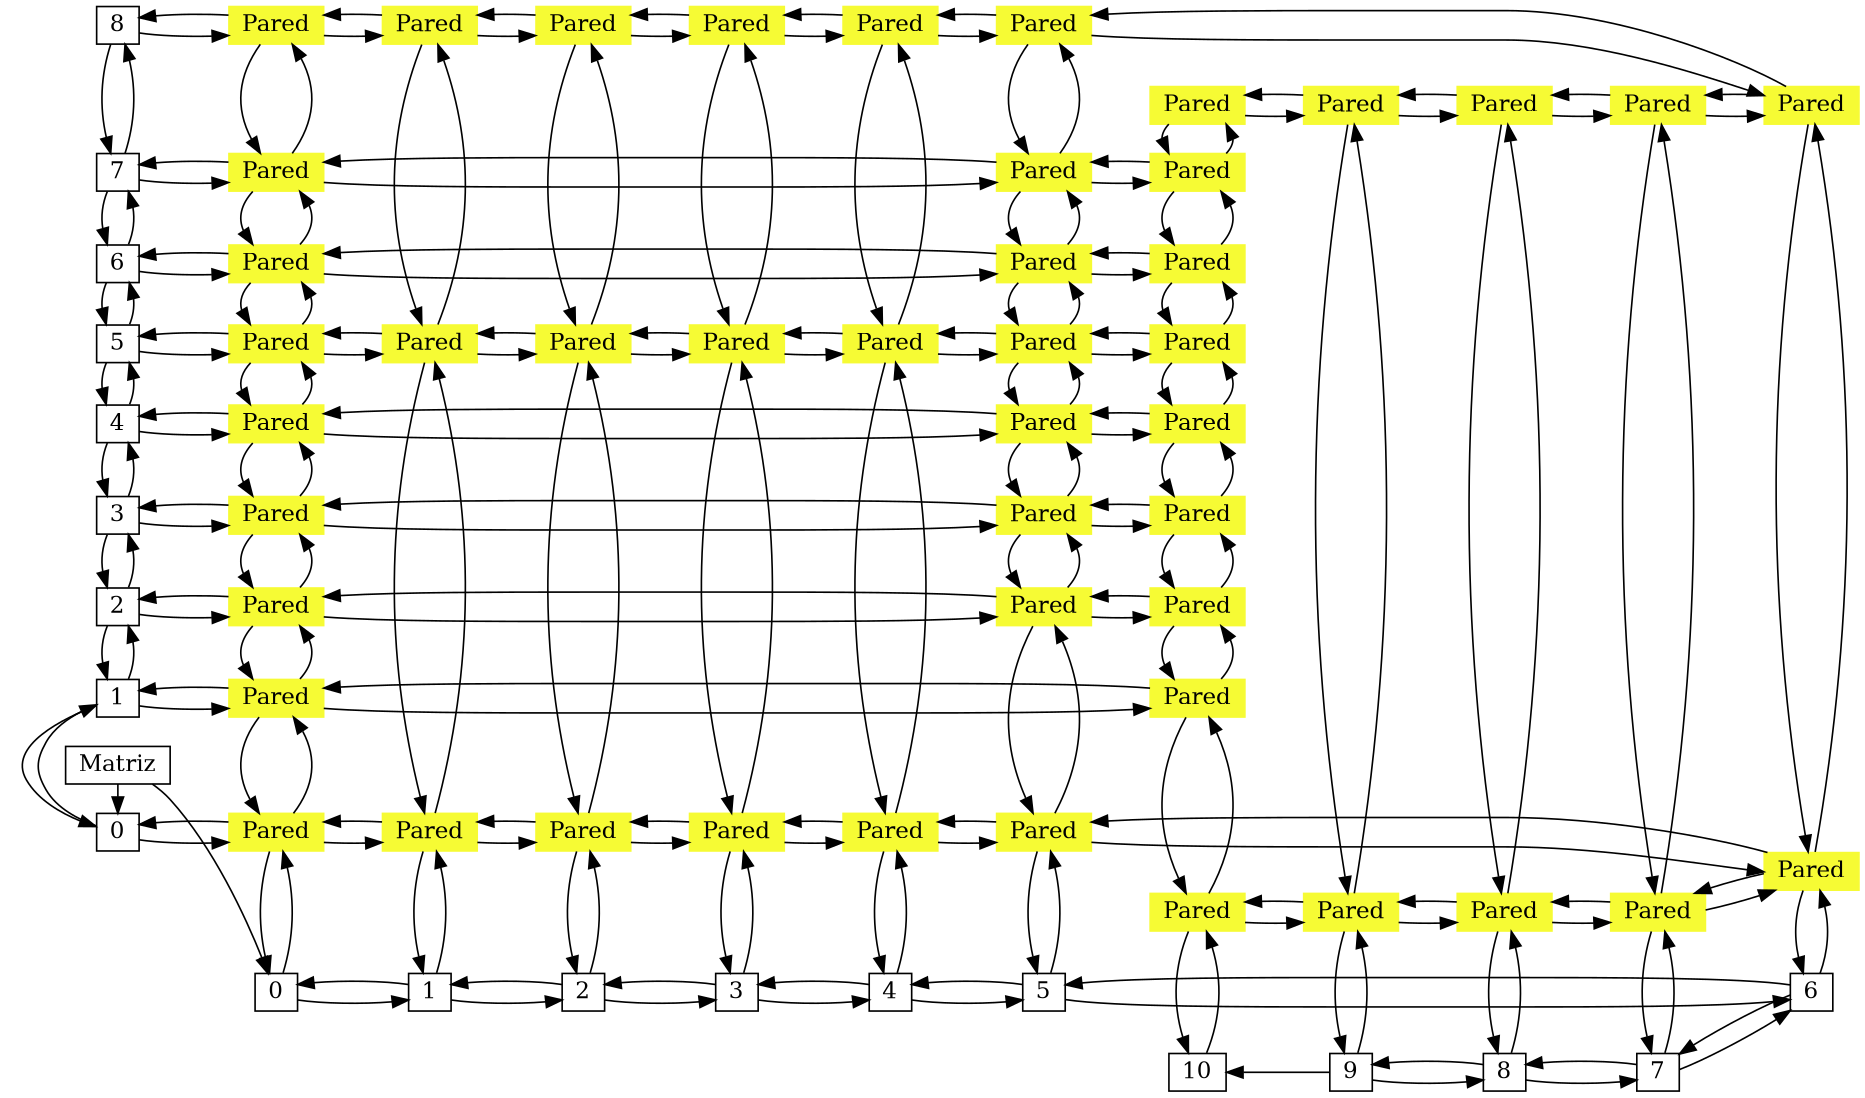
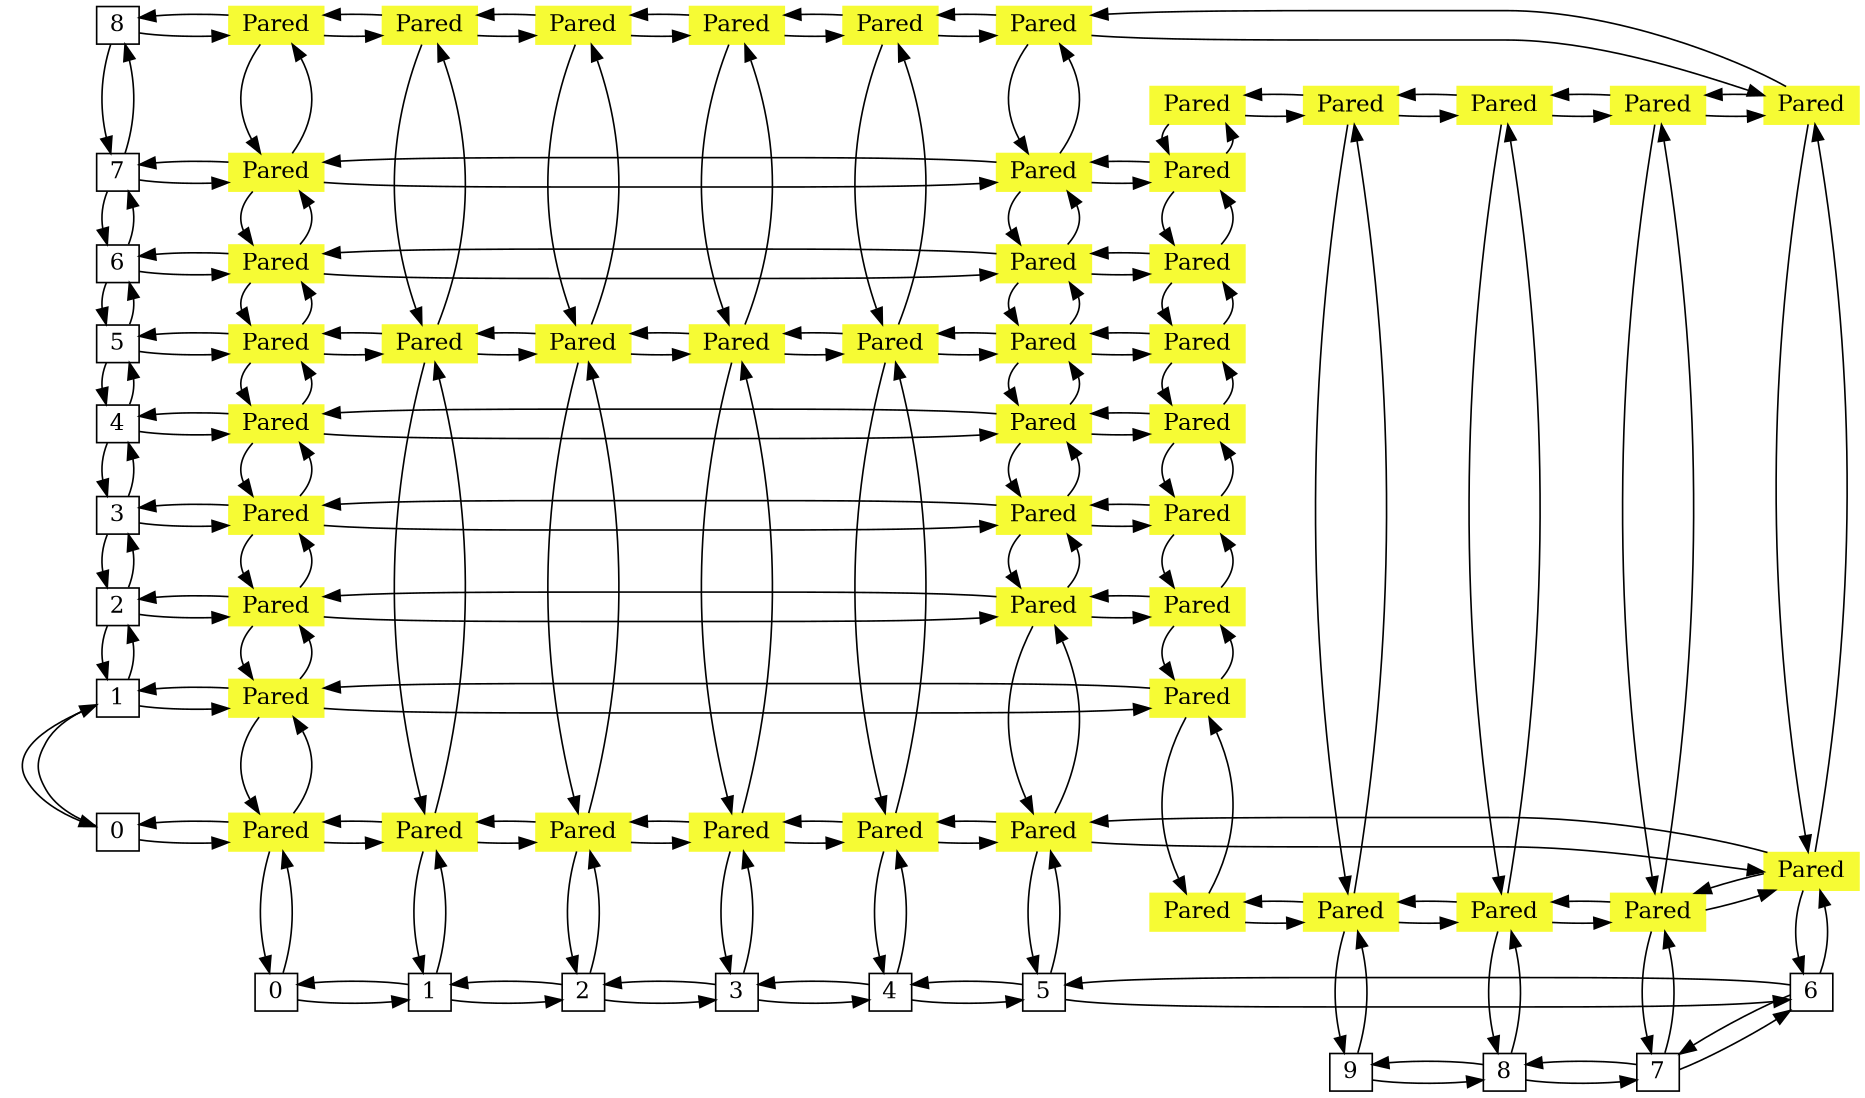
node "Matriz": removed
node "10": removed
